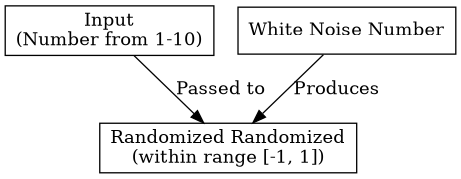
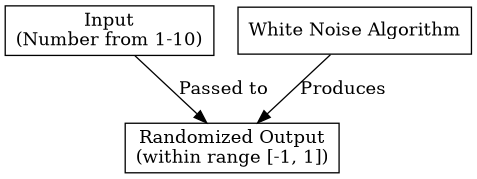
node "White Noise Number": label "White Noise Number" -> "White Noise Algorithm"
node "Randomized Randomized (within range [-1, 1])": label "Randomized Randomized (within range [-1, 1])" -> "Randomized Output (within range [-1, 1])"
